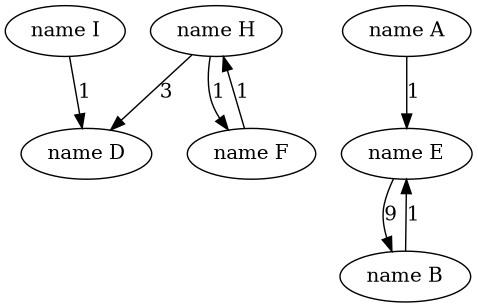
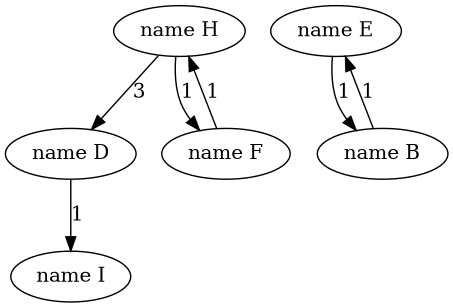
node "name A": removed
edge "name I" -> "name D": reversed
edge "name E" -> "name B": label "9" -> "1"
